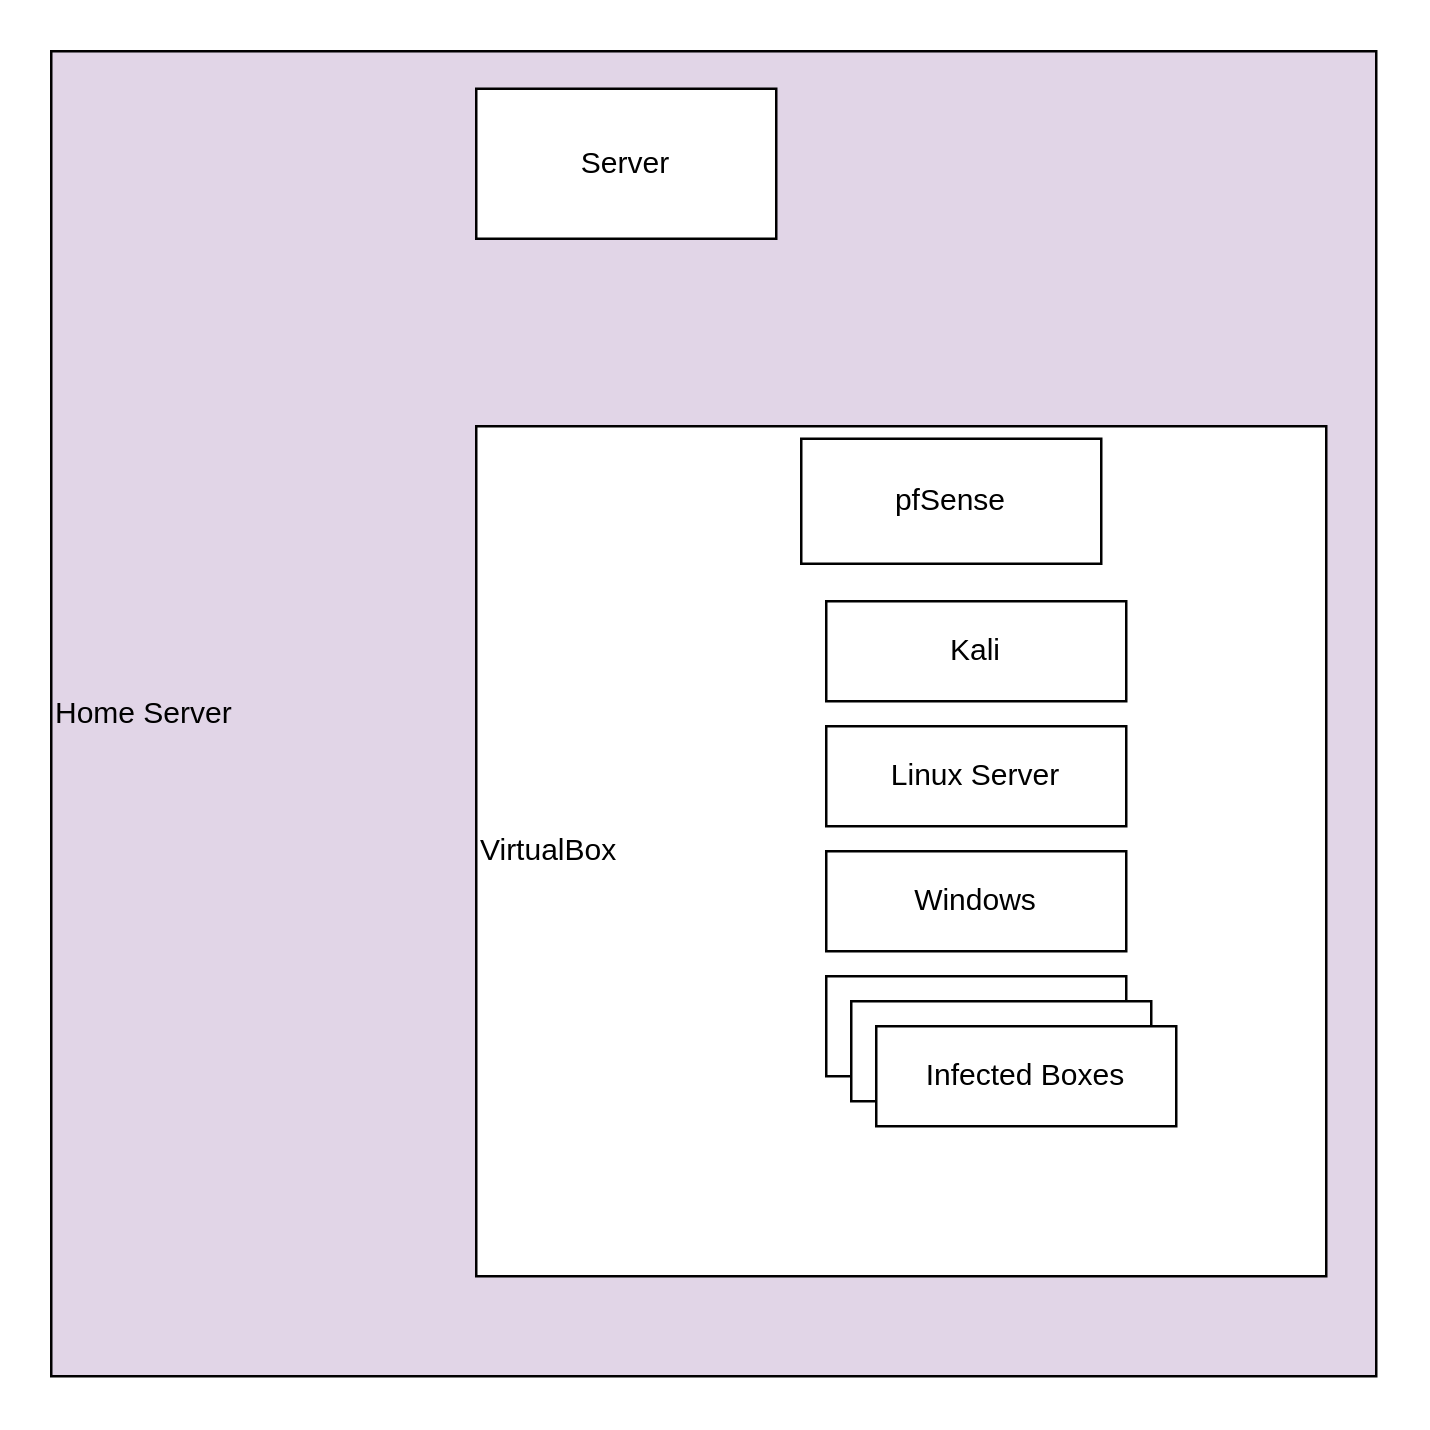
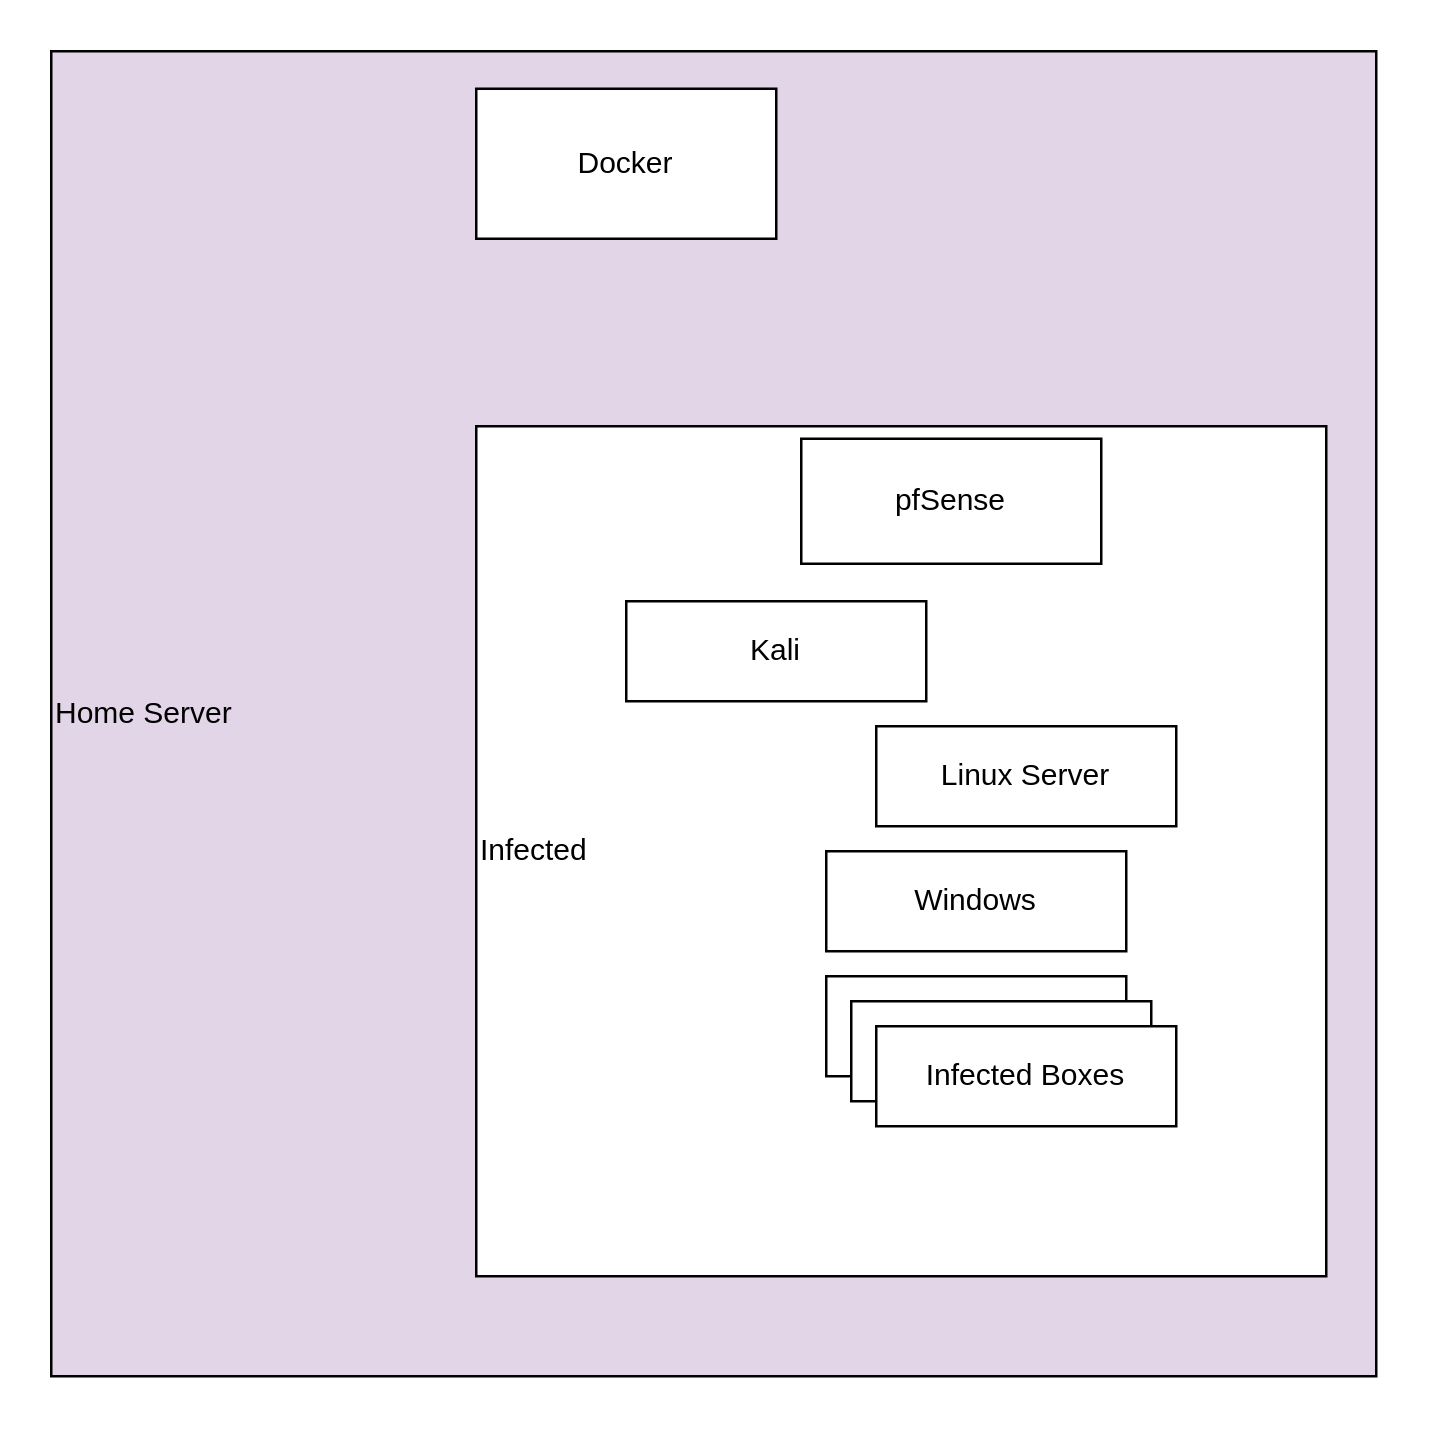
node "Server": label "Server" -> "Docker"
node "Kali": moved (976, 651) -> (776, 651)
node "Linux Server": moved (976, 776) -> (1026, 776)
node "VirtualBox": label "VirtualBox" -> "Infected"
